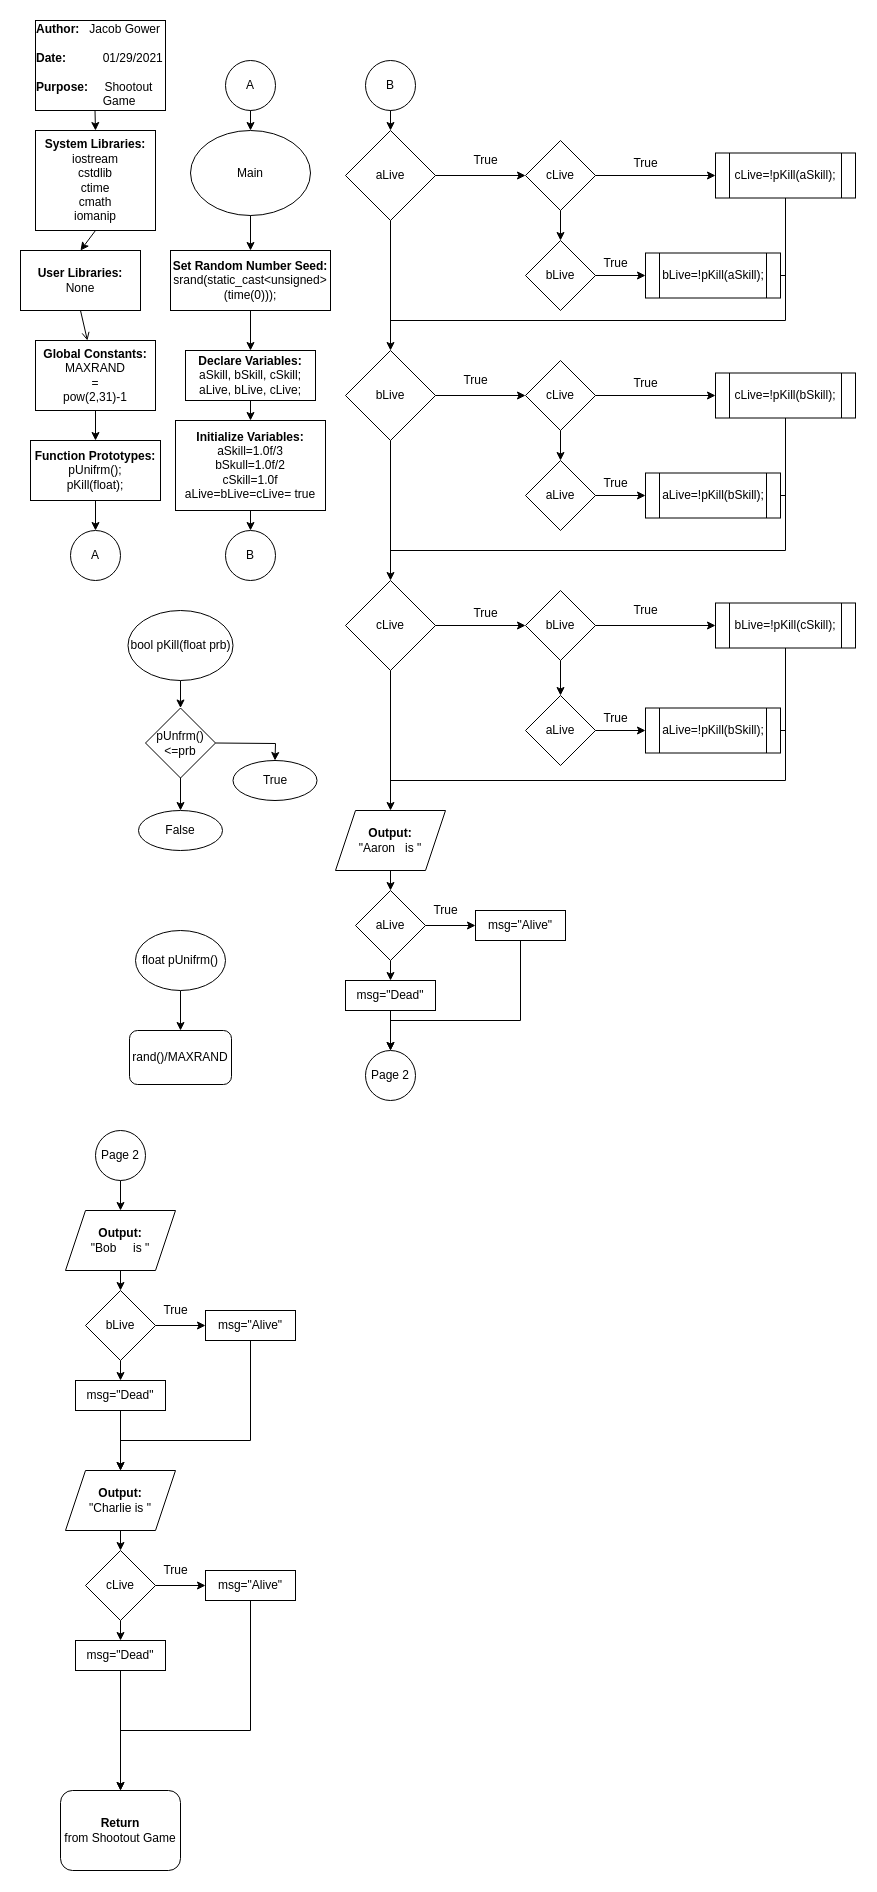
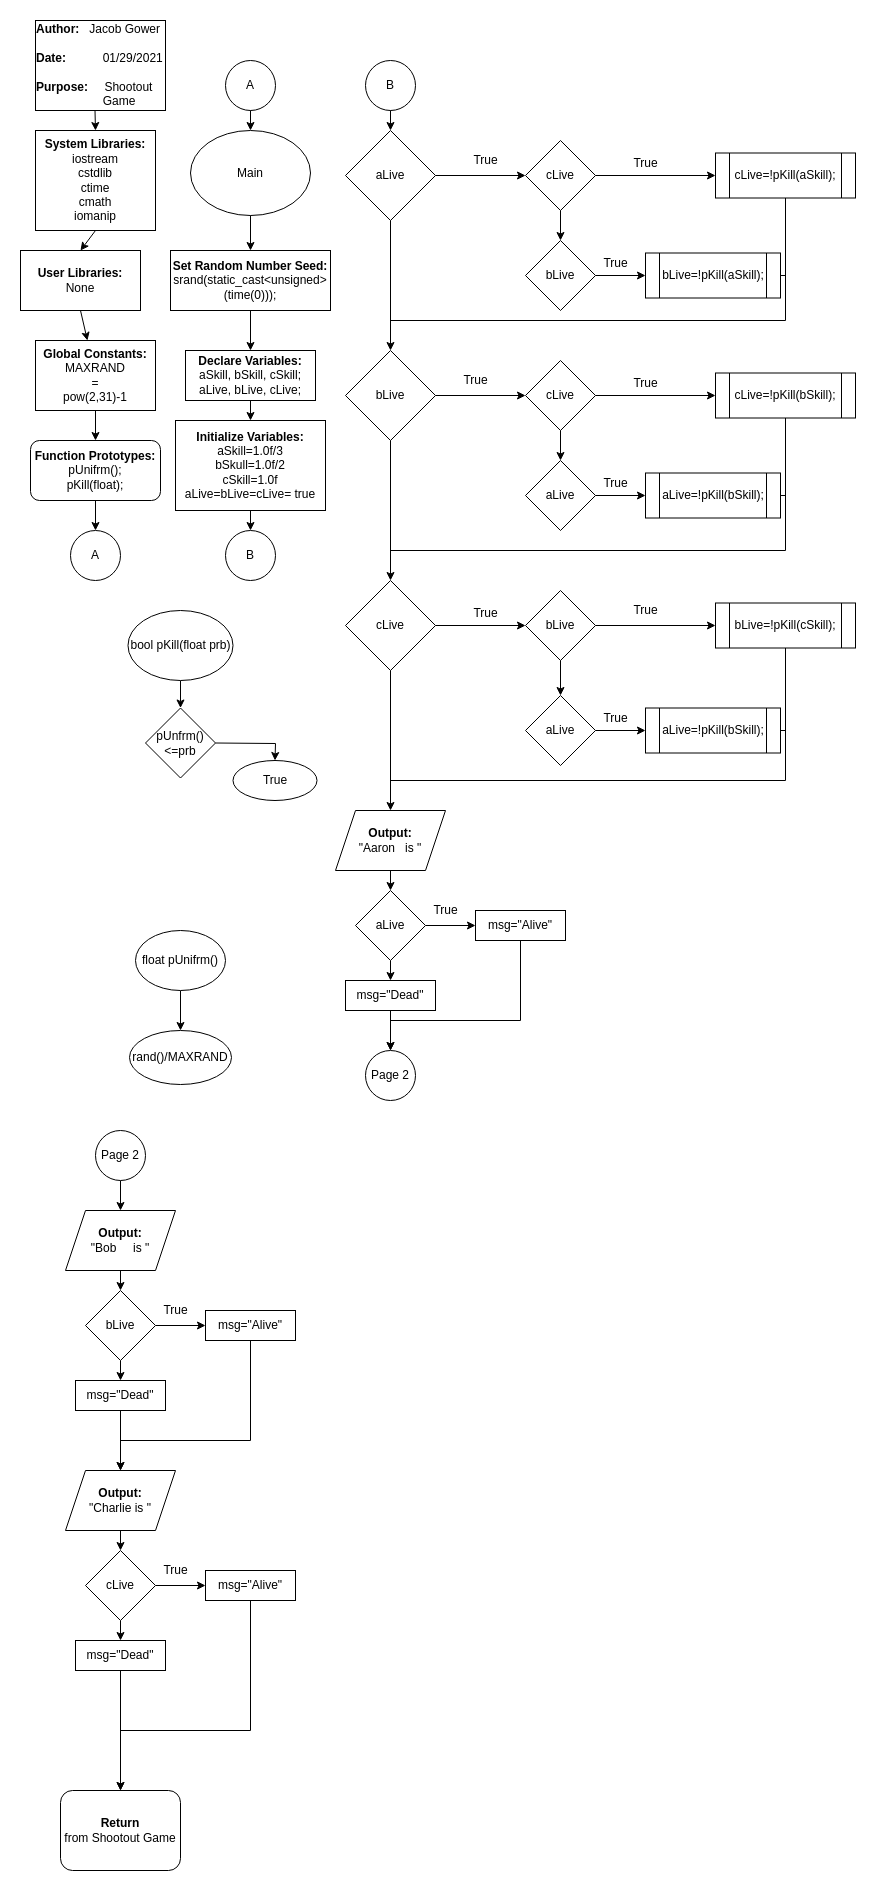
edge "User Libraries: None" -> "Global Constants: MAXRAND = pow(2,31)-1": arrowhead open -> classic
node "Function Prototypes: pUnifrm(); pKill(float);": shape rectangle -> rounded rectangle
edge "pUnfrm() <=prb" -> "False": removed
node "False": removed
node "rand()/MAXRAND": shape rounded rectangle -> ellipse
